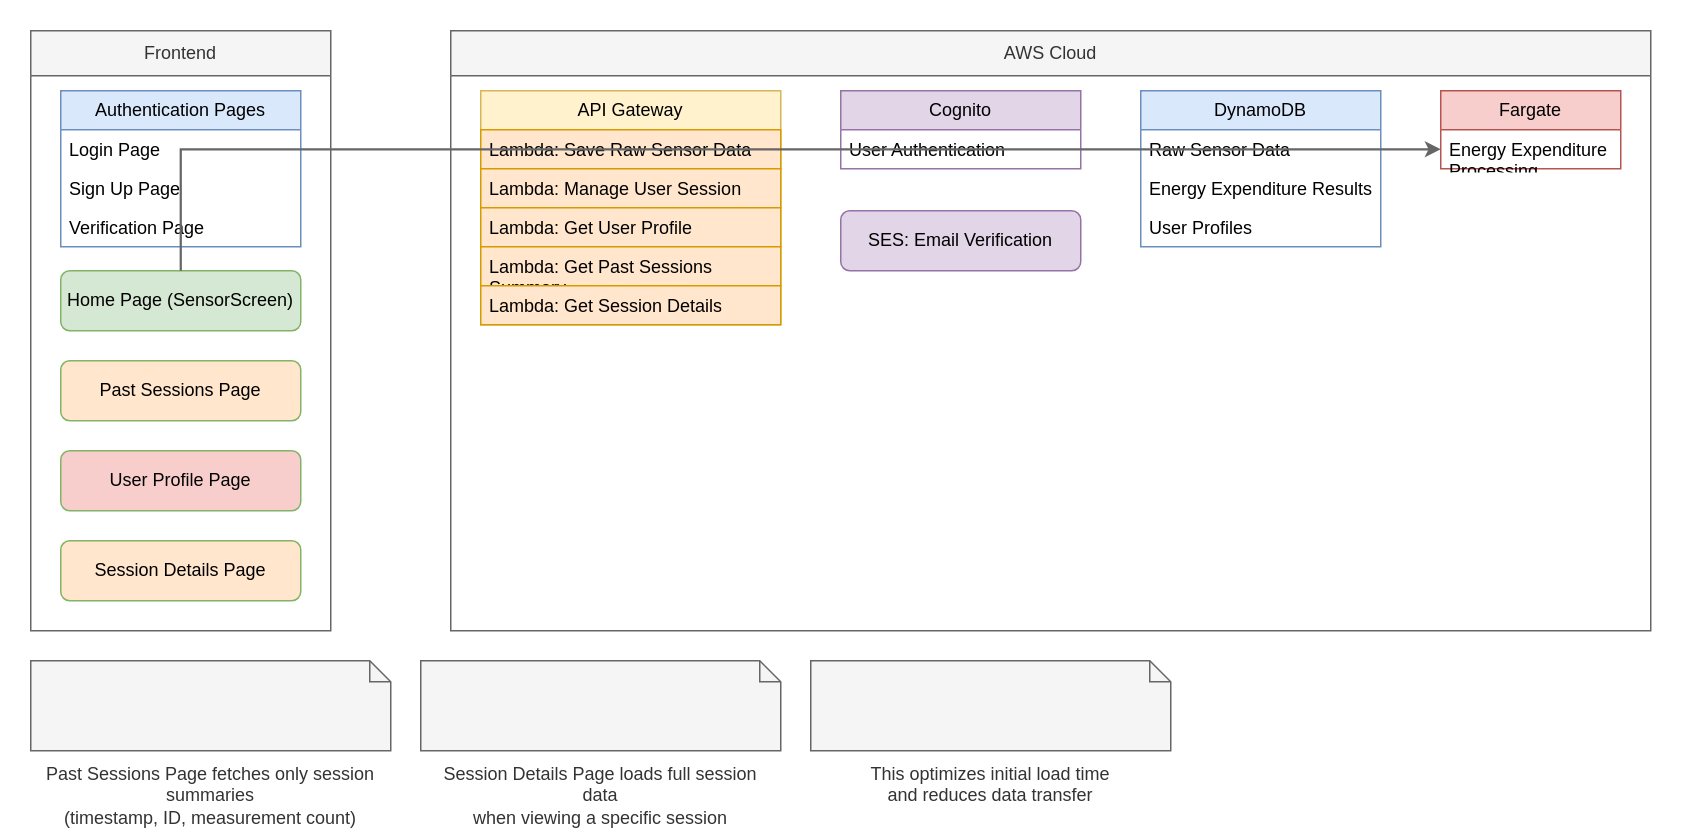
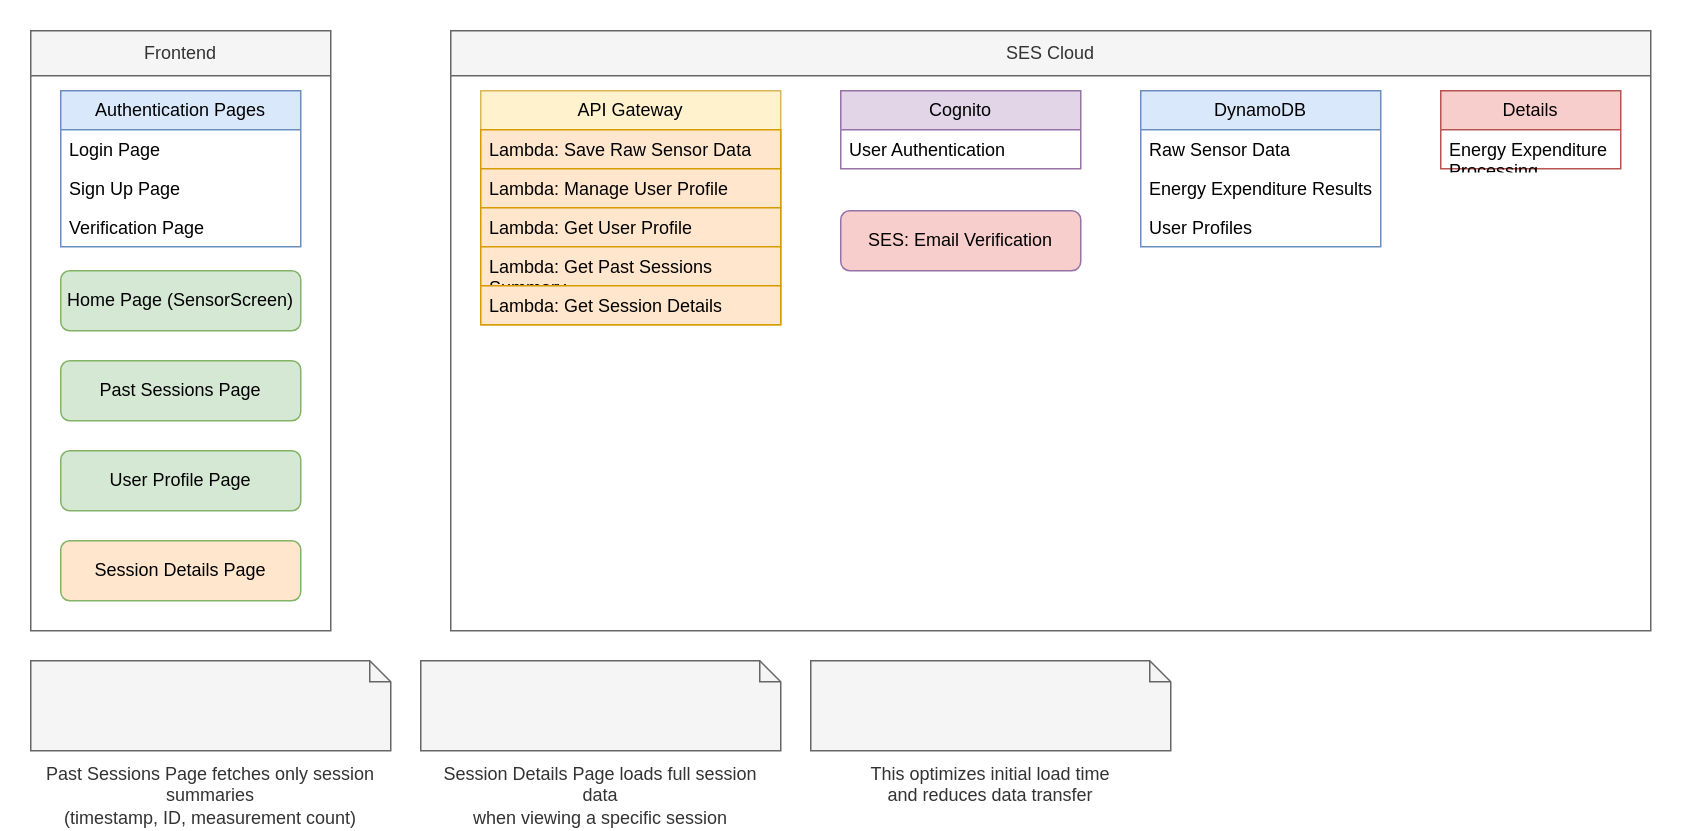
node "AWS Cloud": label "AWS Cloud" -> "SES Cloud"
node "Fargate": label "Fargate" -> "Details"
edge "Home Page (SensorScreen)" -> "Energy Expenditure Processing": removed
node "Lambda: Manage User Session": label "Lambda: Manage User Session" -> "Lambda: Manage User Profile"
node "SES: Email Verification": fillcolor #e1d5e7 -> #f8cecc
node "Past Sessions Page": fillcolor #ffe6cc -> #d5e8d4
node "User Profile Page": fillcolor #f8cecc -> #d5e8d4
